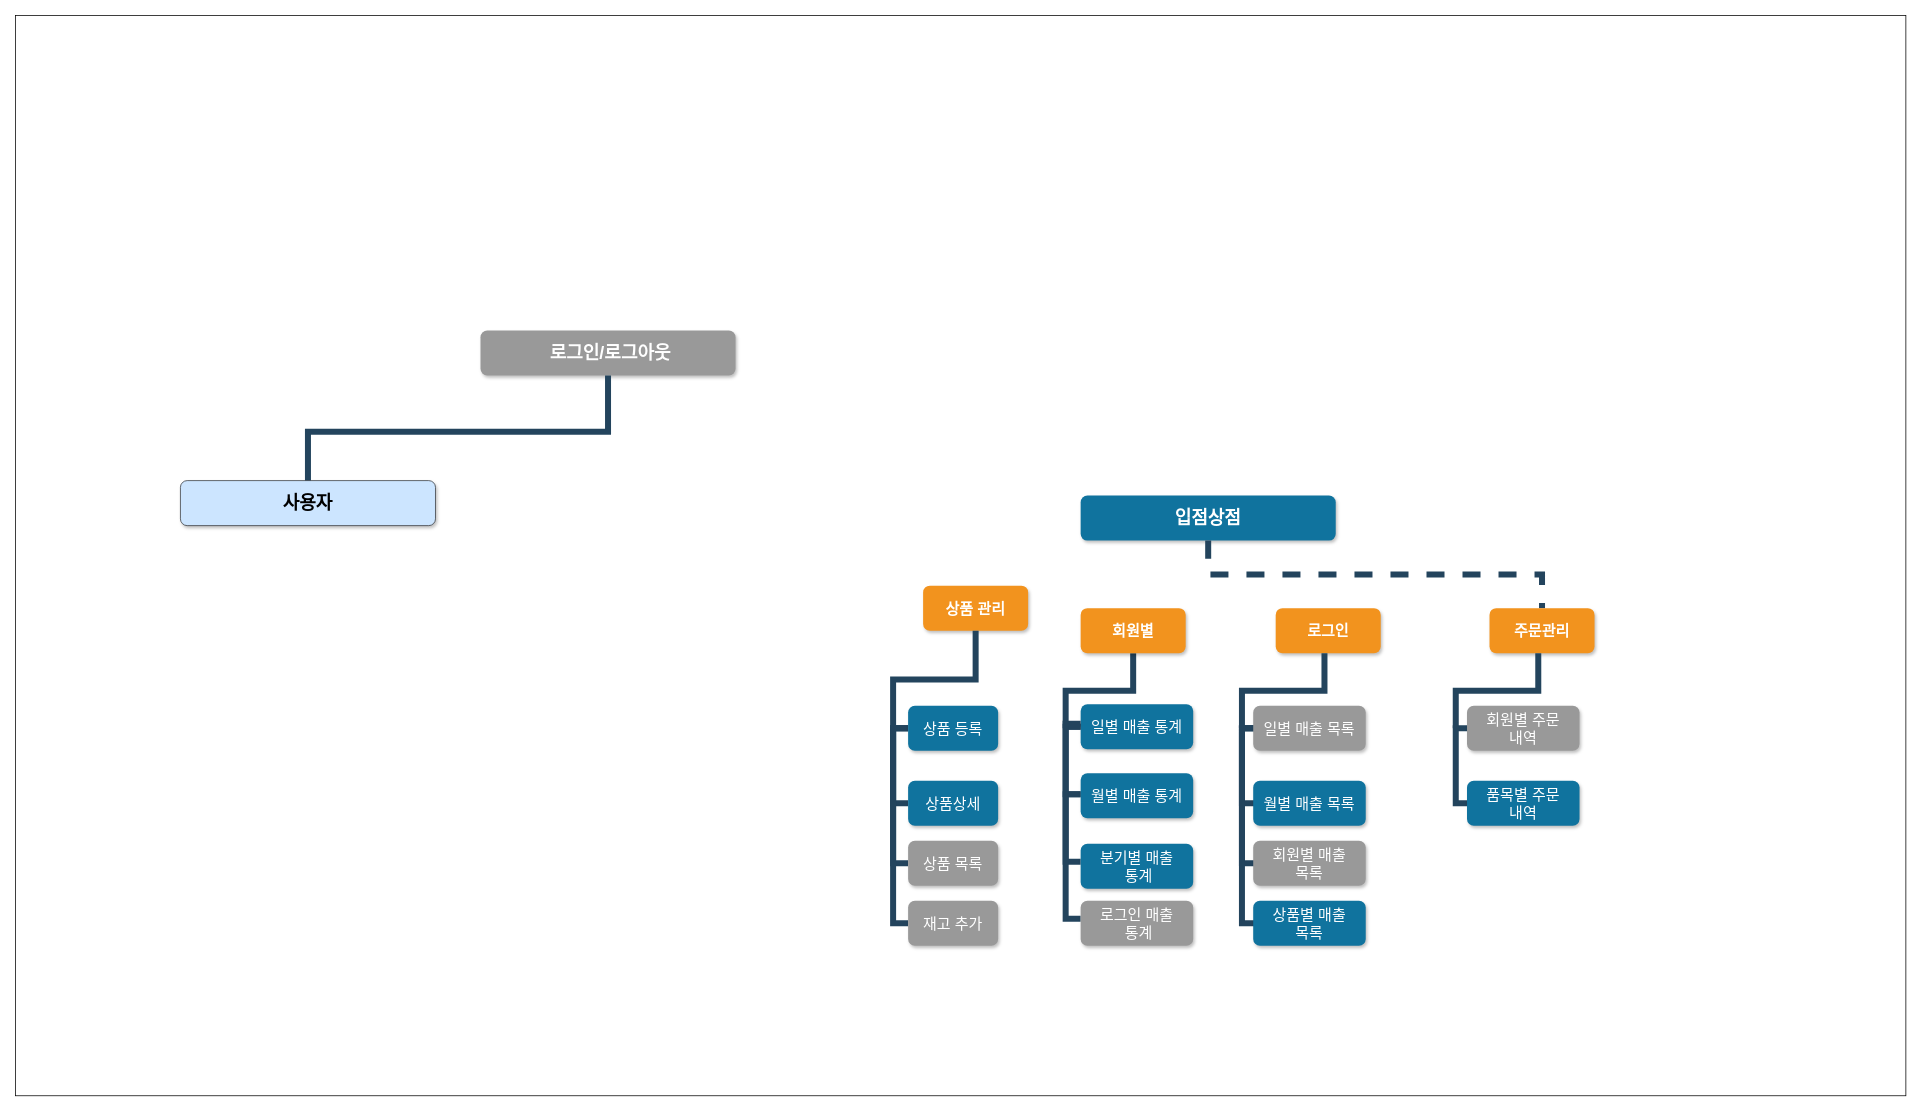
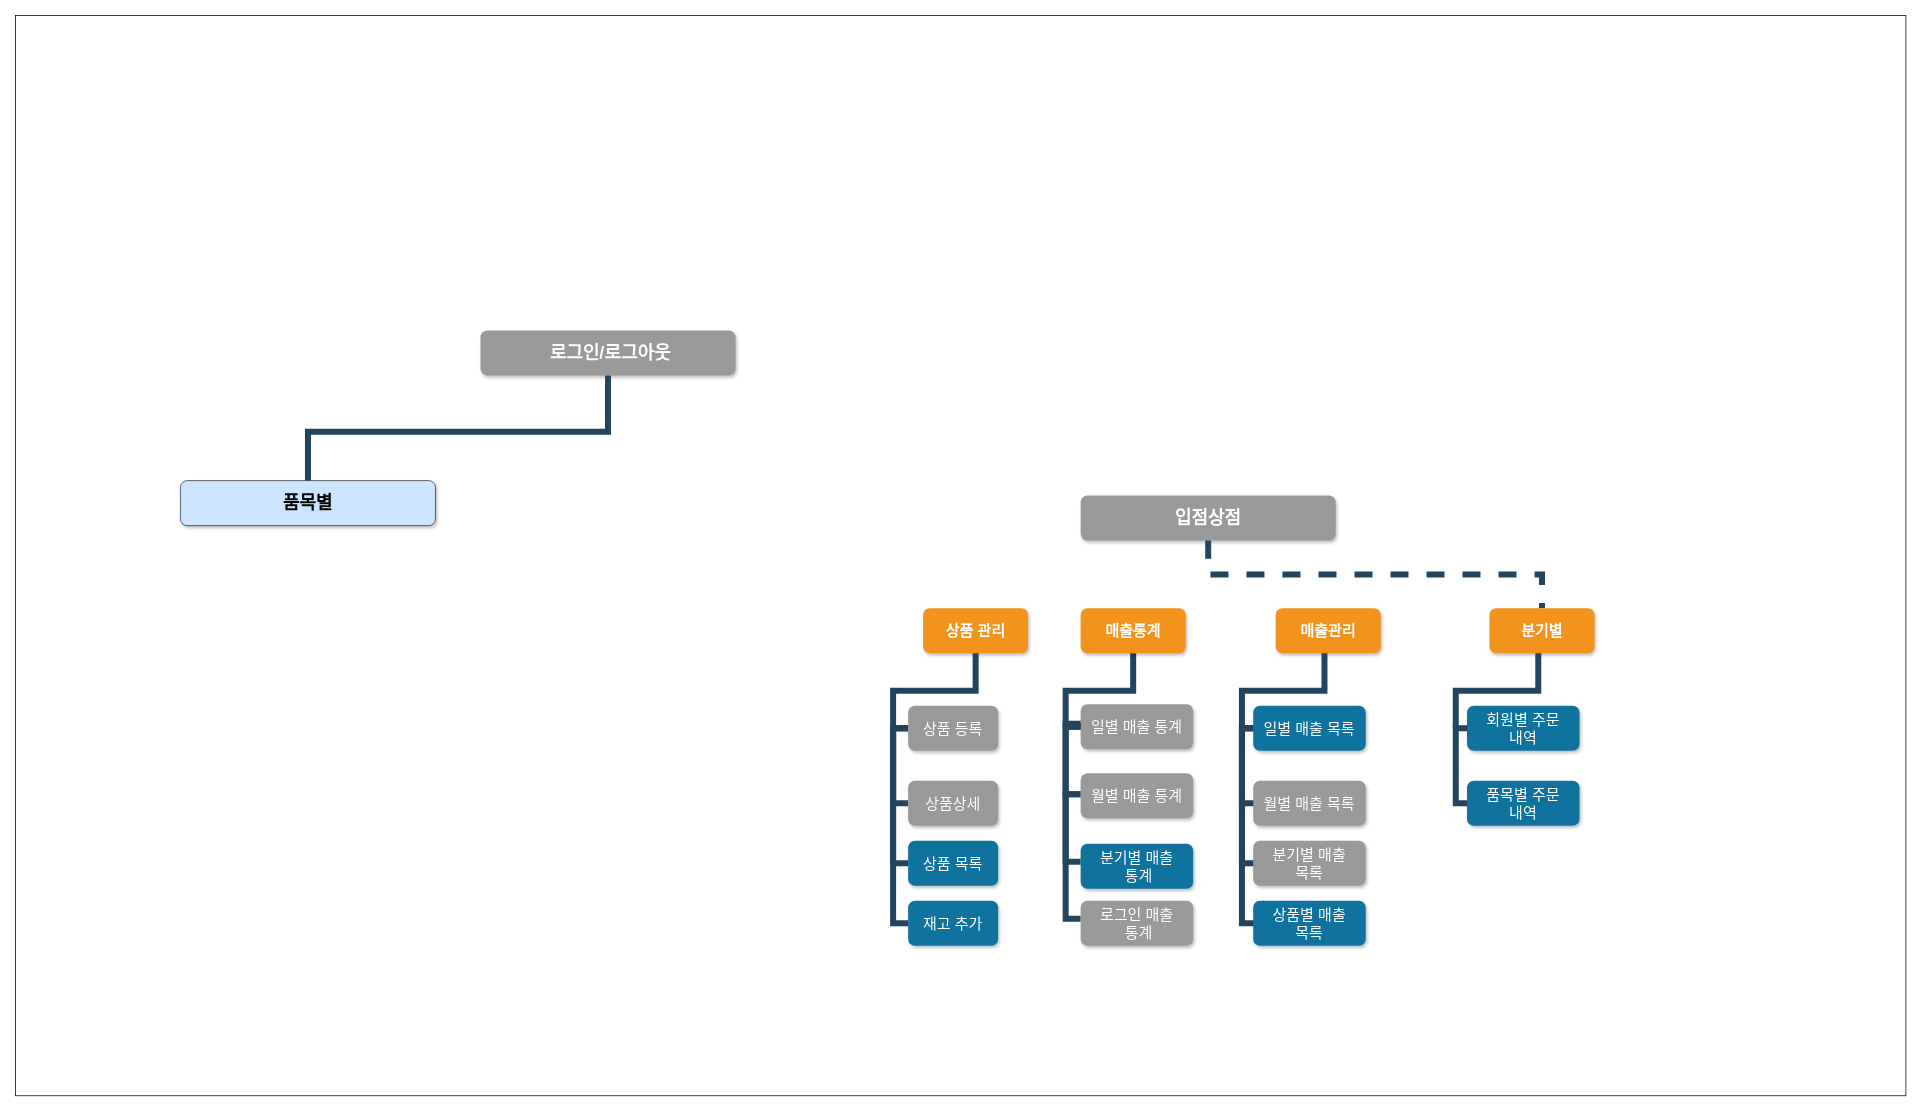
node "사용자": label "사용자" -> "품목별"
node "입점상점": fillcolor #10739e -> #999999
node "상품 관리": moved (975, 608) -> (975, 630)
node "회원별": label "회원별" -> "매출통계"
node "로그인": label "로그인" -> "매출관리"
node "주문관리": label "주문관리" -> "분기별"
node "일별 매출 통계": fillcolor #10739e -> #999999
node "상품 등록": fillcolor #10739e -> #999999
node "일별 매출 목록": fillcolor #999999 -> #10739e
node "회원별 주문 내역": fillcolor #999999 -> #10739e
node "월별 매출 통계": fillcolor #10739e -> #999999
node "상품상세": fillcolor #10739e -> #999999
node "월별 매출 목록": fillcolor #10739e -> #999999
node "상품 목록": fillcolor #999999 -> #10739e
node "회원별 매출 목록": label "회원별 매출 목록" -> "분기별 매출 목록"
node "재고 추가": fillcolor #999999 -> #10739e
